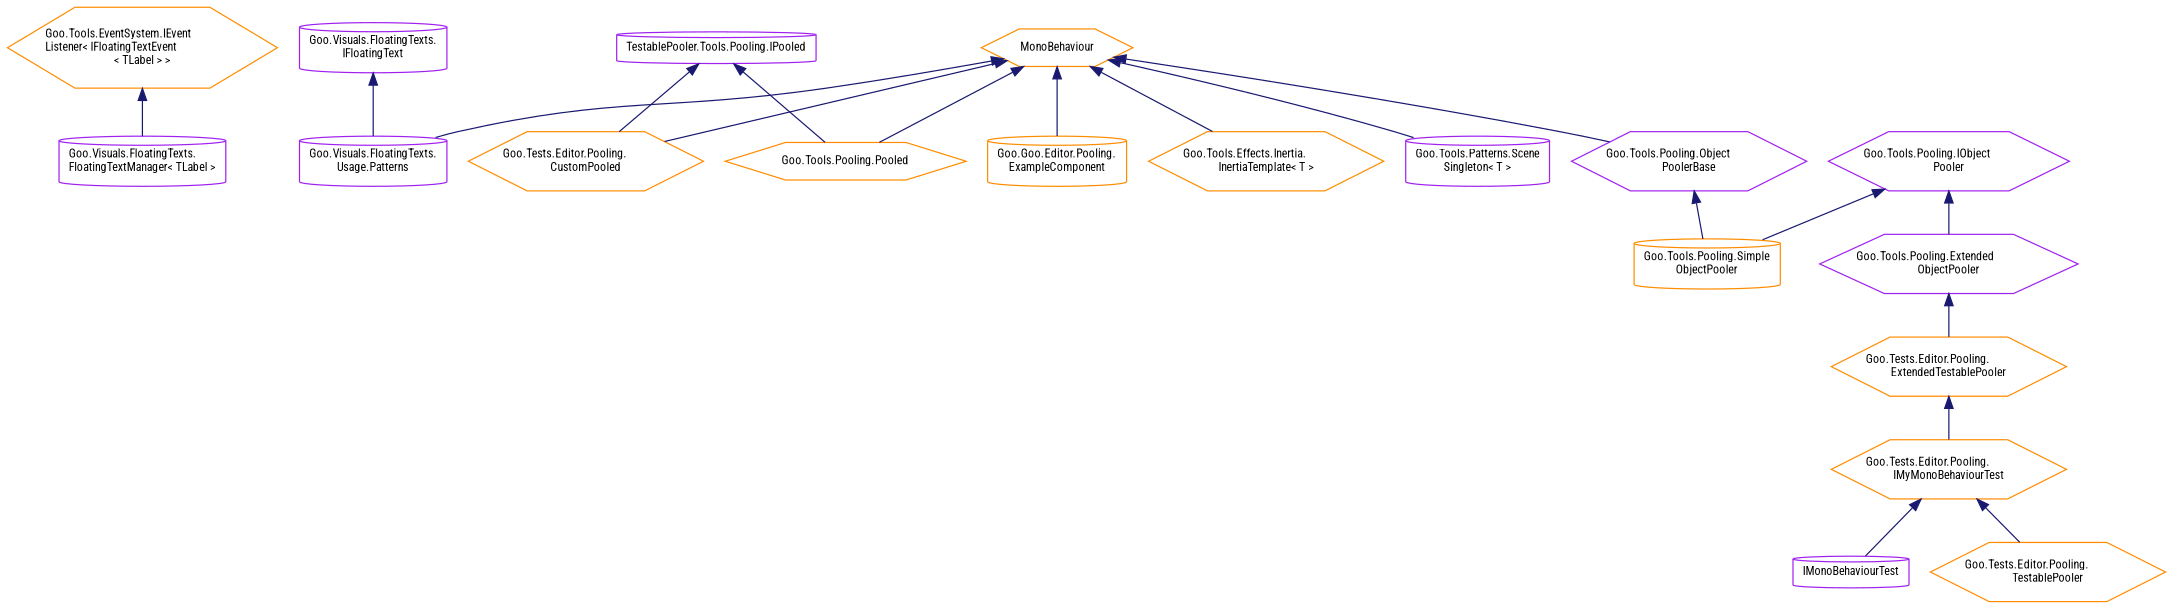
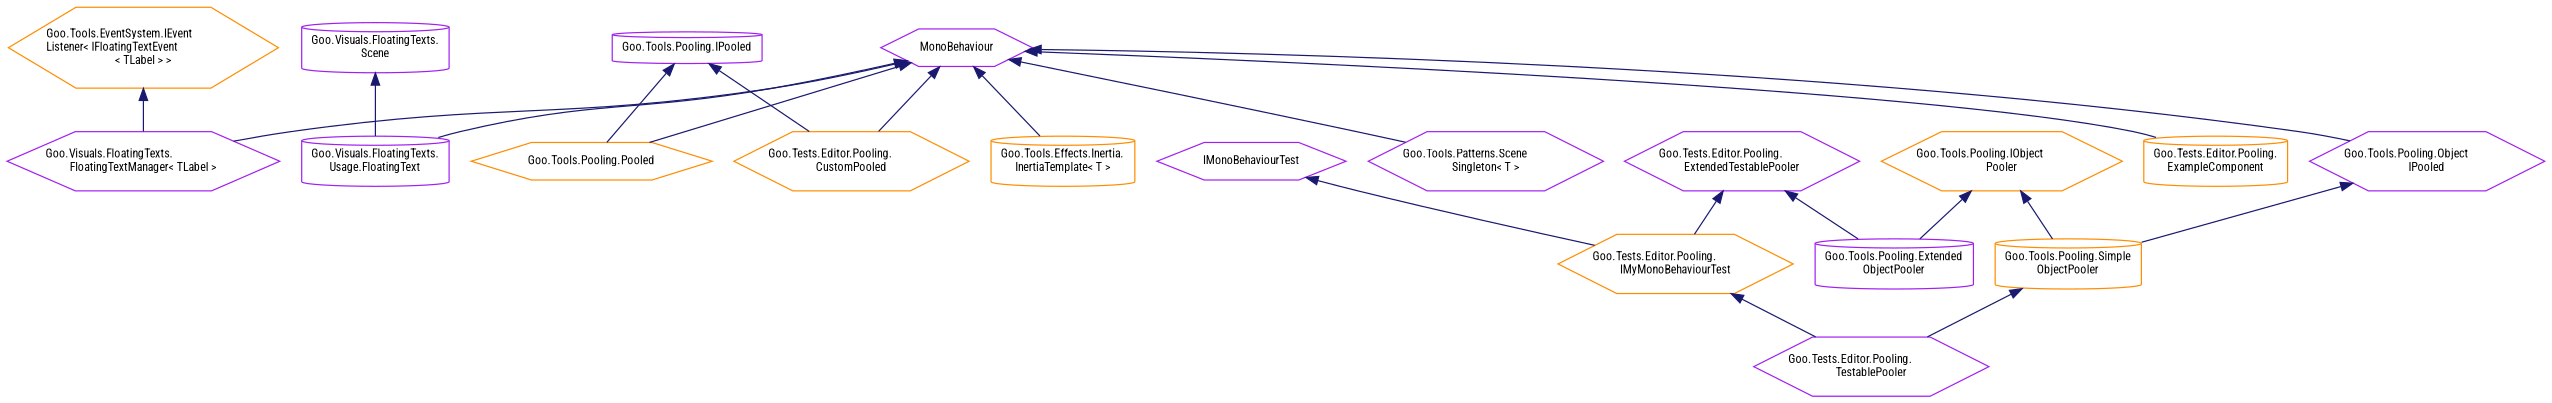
node "Goo.Visuals.FloatingTexts. IFloatingText": label "Goo.Visuals.FloatingTexts. IFloatingText" -> "Goo.Visuals.FloatingTexts. Scene"
node "TestablePooler.Tools.Pooling.IPooled": label "TestablePooler.Tools.Pooling.IPooled" -> "Goo.Tools.Pooling.IPooled"
node "MonoBehaviour": color darkorange -> purple
edge "Goo.Visuals.FloatingTexts. FloatingTextManager< TLabel >" -> "MonoBehaviour": added
node "Goo.Visuals.FloatingTexts. FloatingTextManager< TLabel >": shape cylinder -> hexagon
node "Goo.Visuals.FloatingTexts. Usage.Patterns": label "Goo.Visuals.FloatingTexts. Usage.Patterns" -> "Goo.Visuals.FloatingTexts. Usage.FloatingText"
node "Goo.Goo.Editor.Pooling. ExampleComponent": label "Goo.Goo.Editor.Pooling. ExampleComponent" -> "Goo.Tests.Editor.Pooling. ExampleComponent"
node "Goo.Tools.Effects.Inertia. InertiaTemplate< T >": shape hexagon -> cylinder
node "Goo.Tools.Patterns.Scene Singleton< T >": shape cylinder -> hexagon
node "Goo.Tools.Pooling.Object PoolerBase": label "Goo.Tools.Pooling.Object PoolerBase" -> "Goo.Tools.Pooling.Object IPooled"
node "Goo.Tools.Pooling.IObject Pooler": color purple -> darkorange
node "Goo.Tools.Pooling.Extended ObjectPooler": shape hexagon -> cylinder
edge "Goo.Tests.Editor.Pooling. TestablePooler" -> "Goo.Tools.Pooling.Simple ObjectPooler": added
edge "Goo.Tests.Editor.Pooling. ExtendedTestablePooler" -> "Goo.Tools.Pooling.Extended ObjectPooler": reversed
node "Goo.Tests.Editor.Pooling. ExtendedTestablePooler": color darkorange -> purple
edge "IMonoBehaviourTest" -> "Goo.Tests.Editor.Pooling. IMyMonoBehaviourTest": reversed
node "IMonoBehaviourTest": shape cylinder -> hexagon
node "Goo.Tests.Editor.Pooling. TestablePooler": color darkorange -> purple
